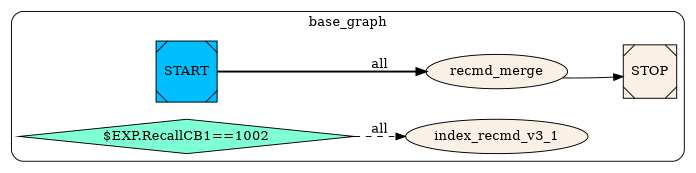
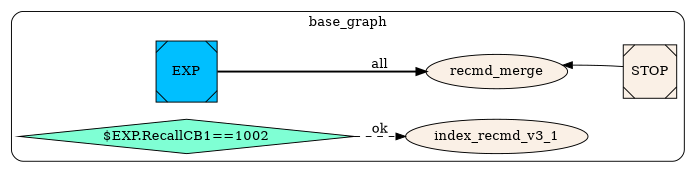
node "START": label "START" -> "EXP"
edge "recmd_merge" -> "STOP": reversed
edge "$EXP.RecallCB1==1002" -> "index_recmd_v3_1": label "all" -> "ok"
